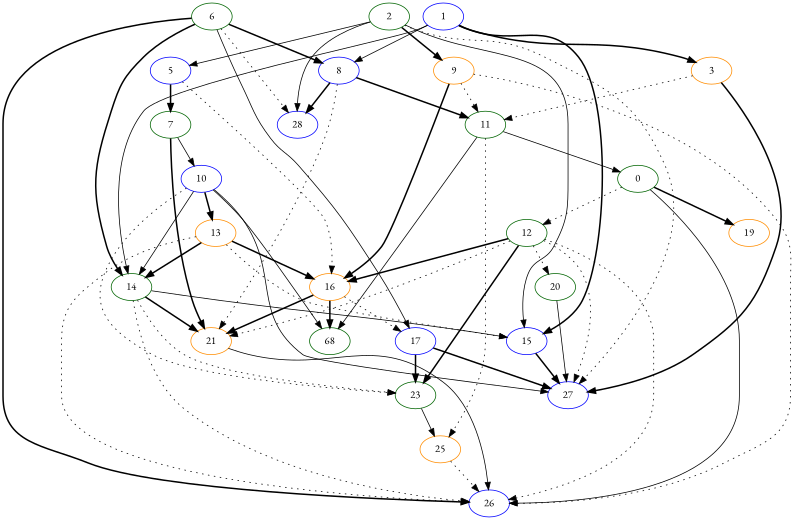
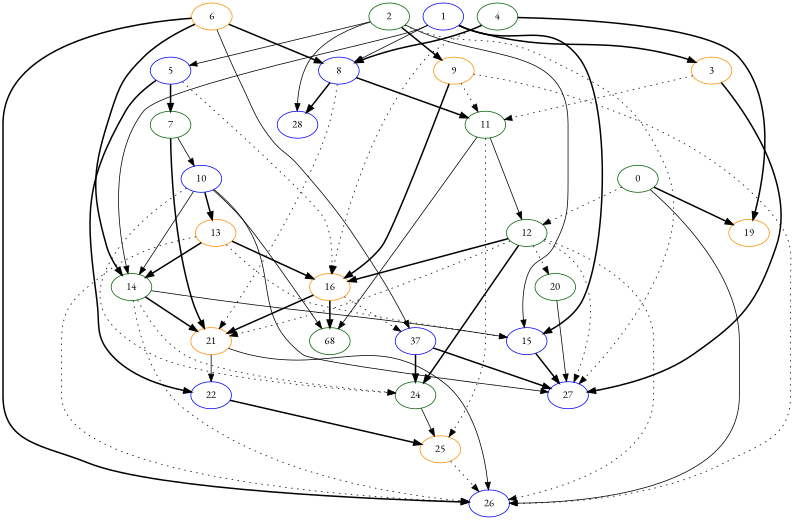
node "6": color darkgreen -> darkorange
node "4": added
edge "6" -> "28": removed
edge "11" -> "0": now "11" -> "12"
node "17": label "17" -> "37"
node "22": added
node "23": label "23" -> "24"
